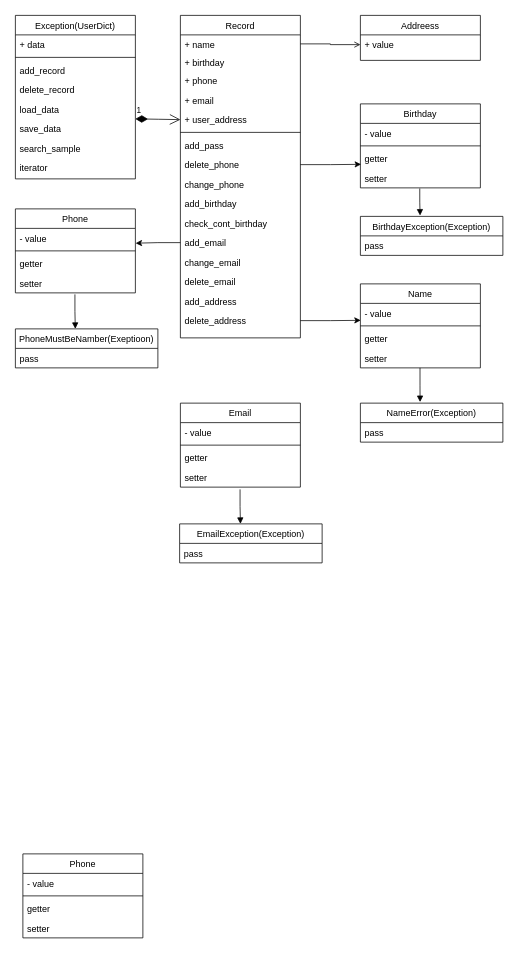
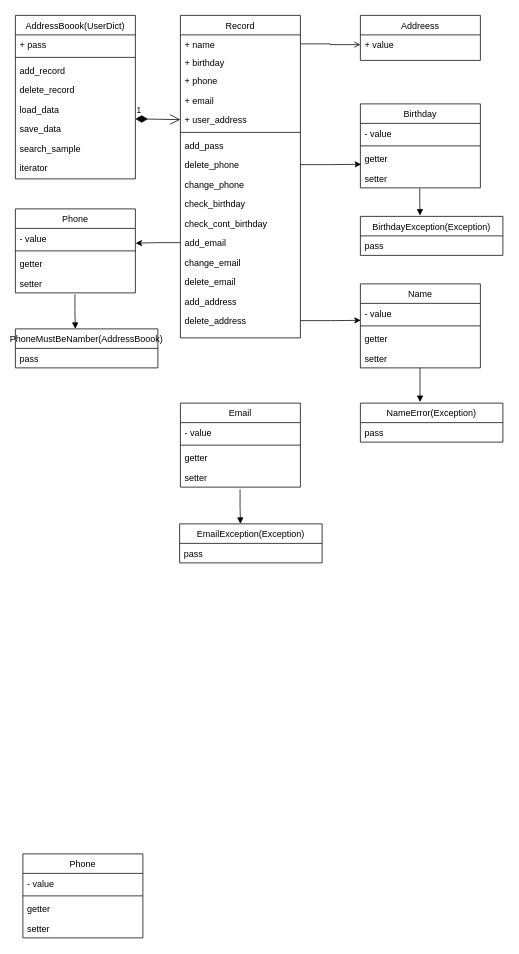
node "Exception(UserDict)": label "Exception(UserDict)" -> "AddressBoook(UserDict)"
node "+ data": label "+ data" -> "+ pass"
node "add_birthday": label "add_birthday" -> "check_birthday"
node "PhoneMustBeNamber(Exeptioon)": label "PhoneMustBeNamber(Exeptioon)" -> "PhoneMustBeNamber(AddressBoook)"
